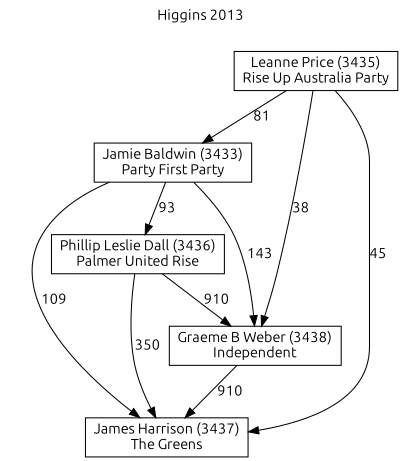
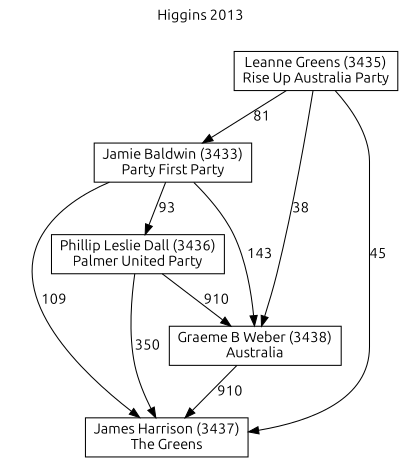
node "Leanne Price (3435) Rise Up Australia Party": label "Leanne Price (3435) Rise Up Australia Party" -> "Leanne Greens (3435) Rise Up Australia Party"
node "Phillip Leslie Dall (3436) Palmer United Rise": label "Phillip Leslie Dall (3436) Palmer United Rise" -> "Phillip Leslie Dall (3436) Palmer United Party"
node "Graeme B Weber (3438) Independent": label "Graeme B Weber (3438) Independent" -> "Graeme B Weber (3438) Australia"
